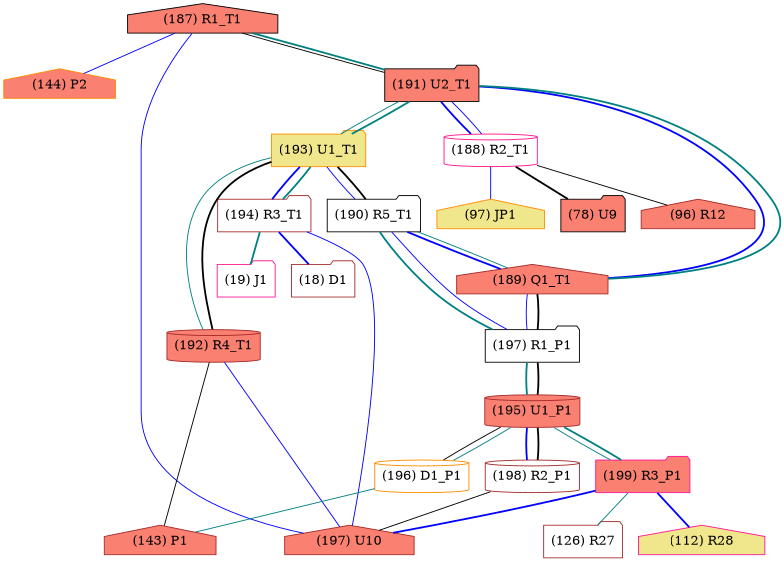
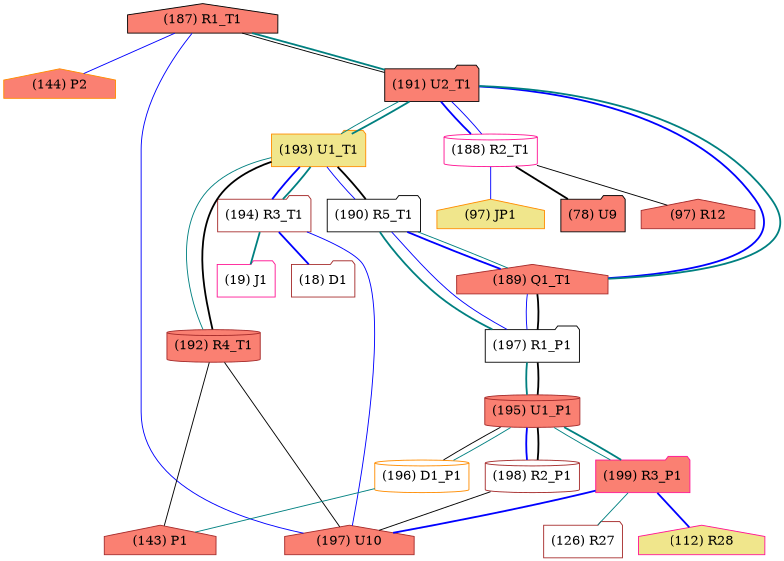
node "(96) R12": label "(96) R12" -> "(97) R12"
edge "(192) R4_T1" -- "(197) U10": color blue -> black
